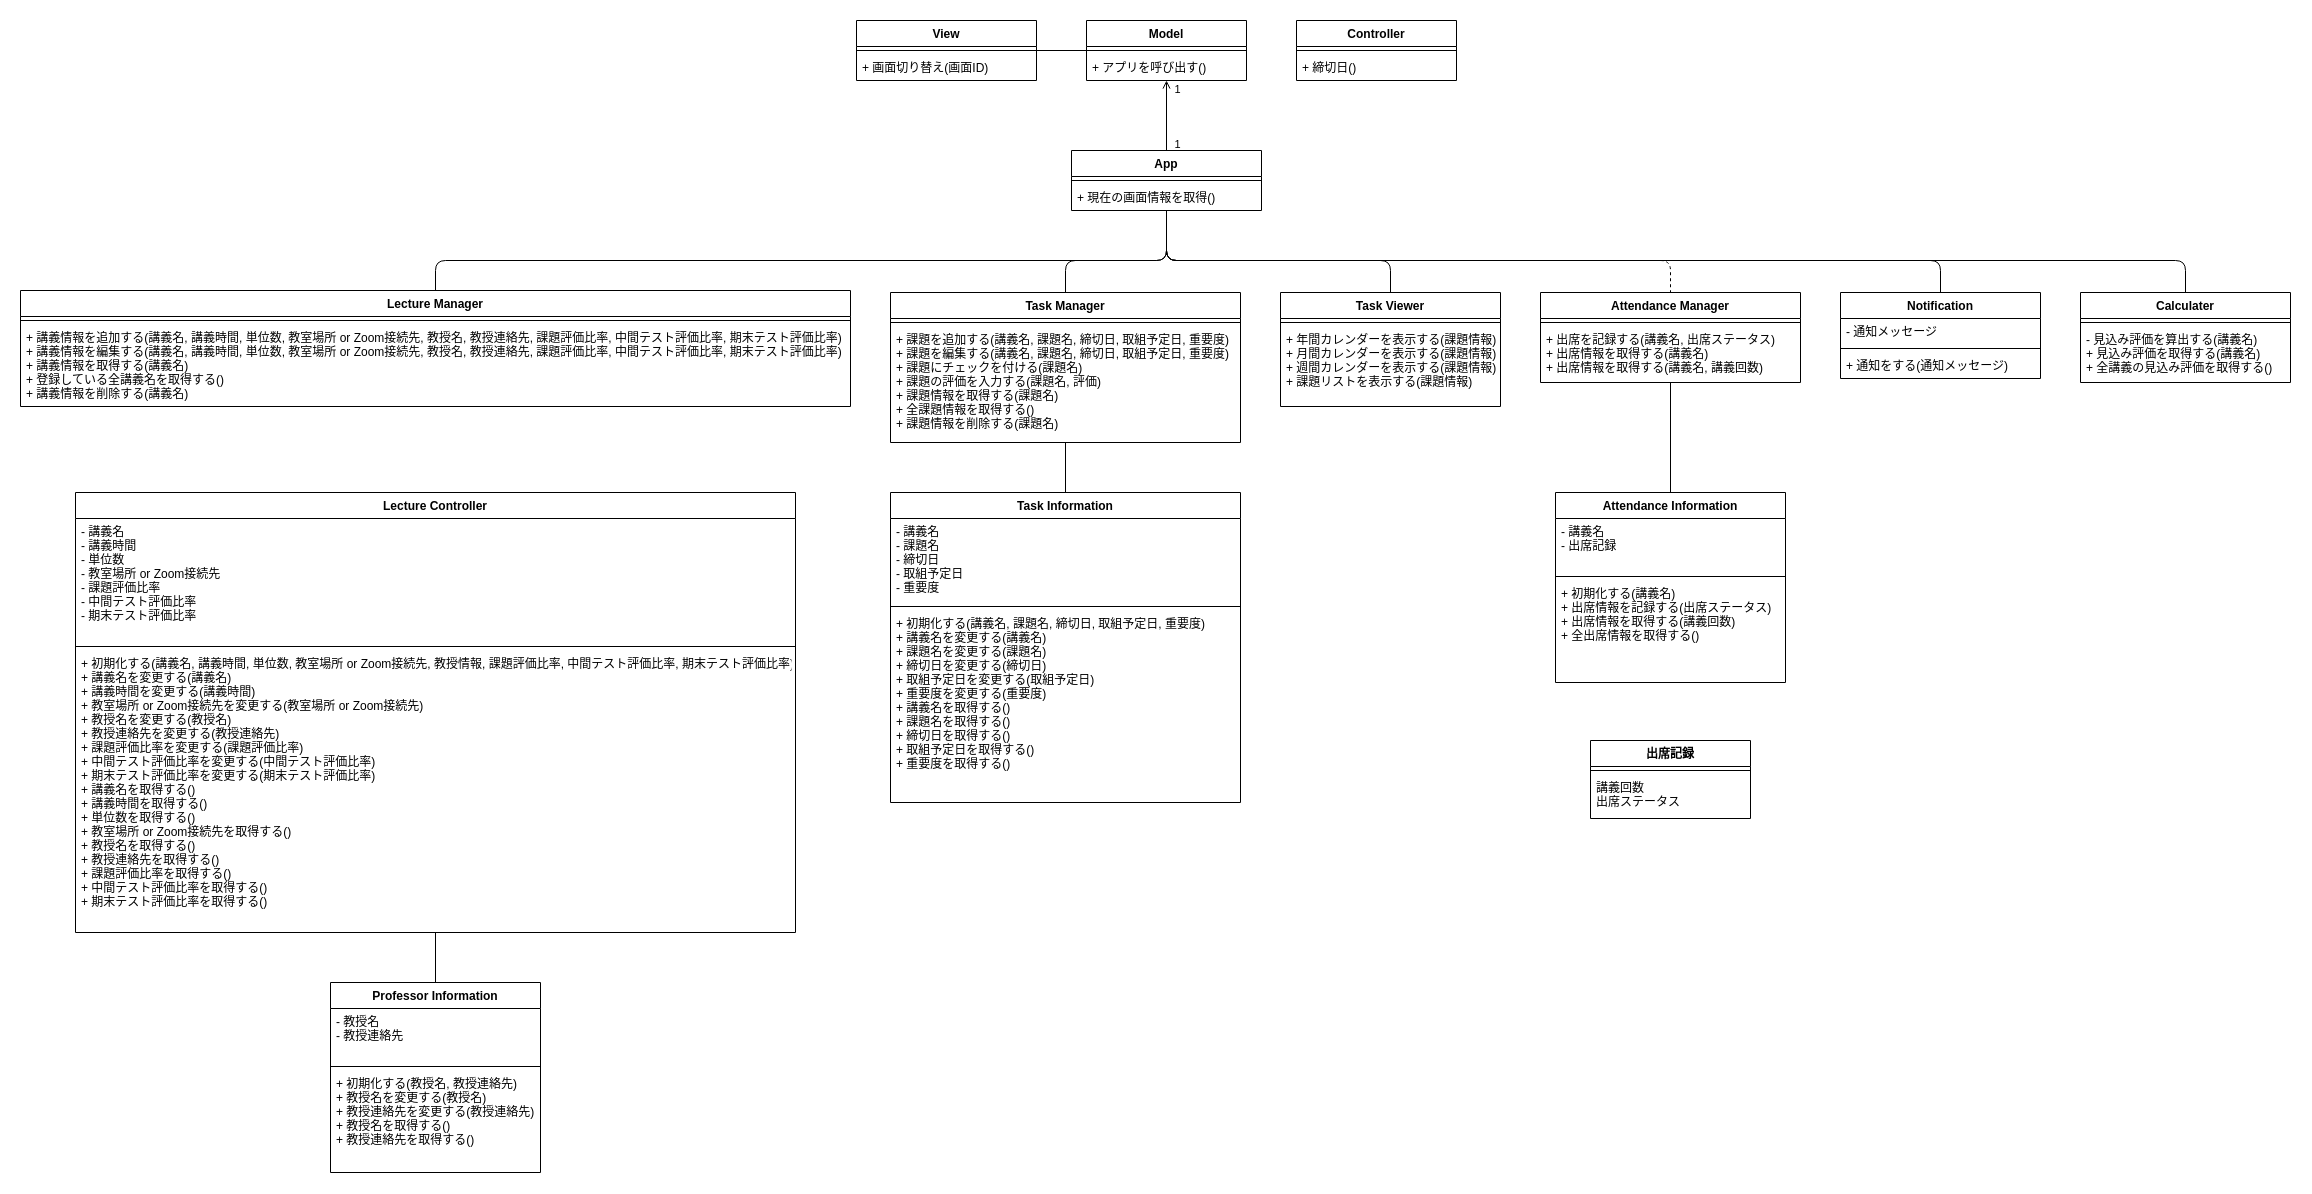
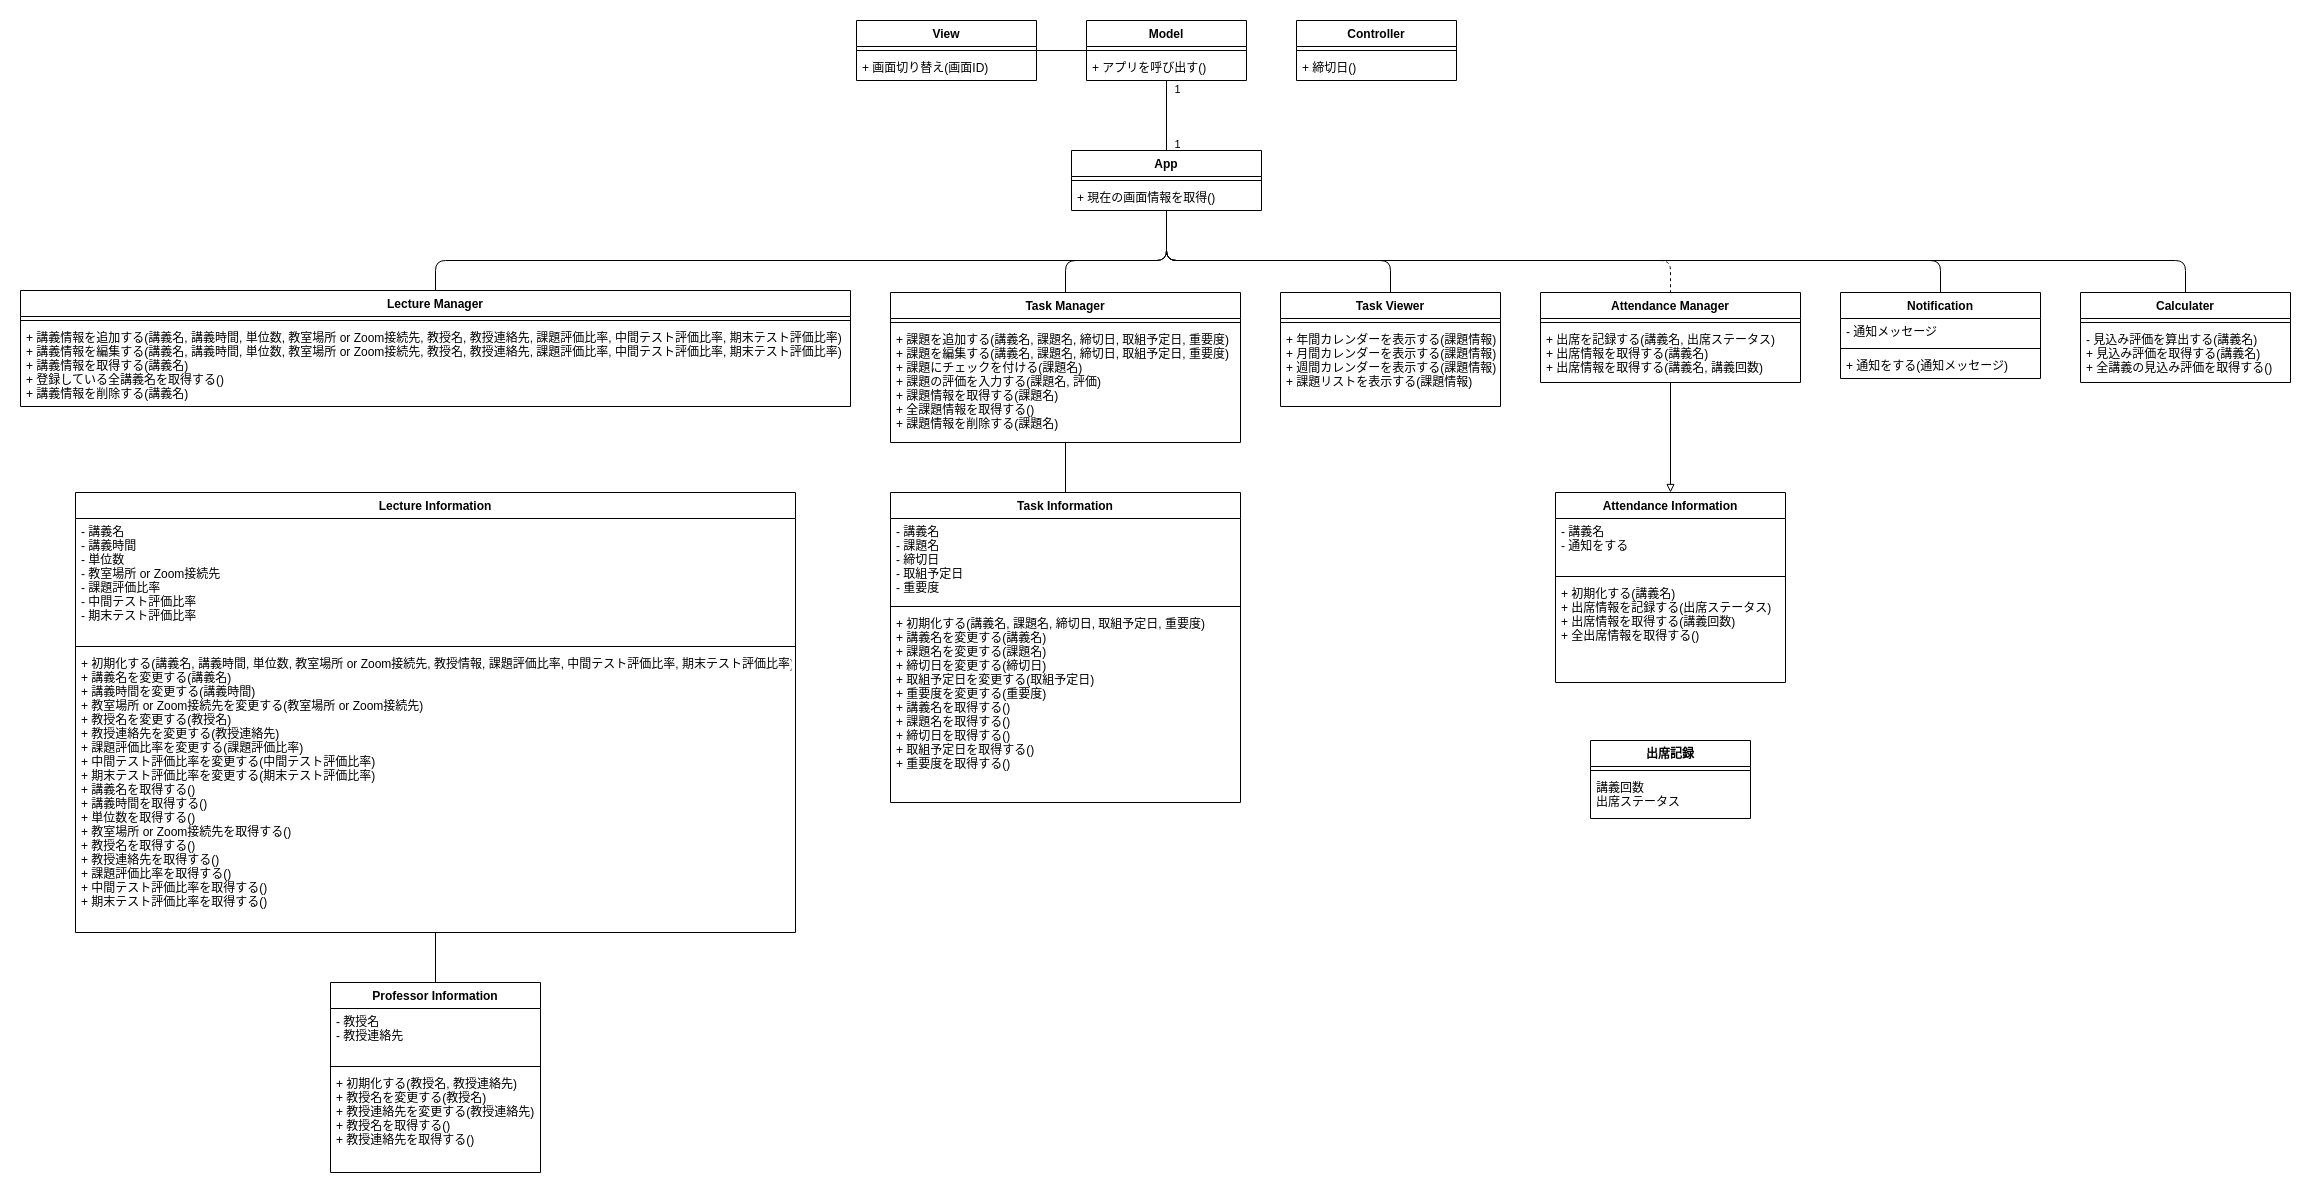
edge "App" -> "+ アプリを呼び出す()": arrowhead open -> none
edge "Attendance Manager" -- "Attendance Information": arrowhead none -> block
node "Lecture Controller": label "Lecture Controller" -> "Lecture Information"
node "- 講義名 - 出席記録": label "- 講義名 - 出席記録" -> "- 講義名 - 通知をする"
